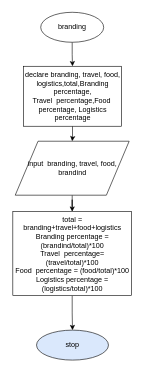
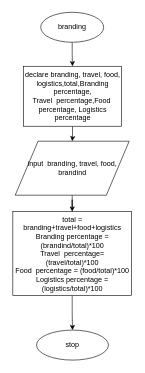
node "stop": fillcolor #dae8fc -> #ffffff
